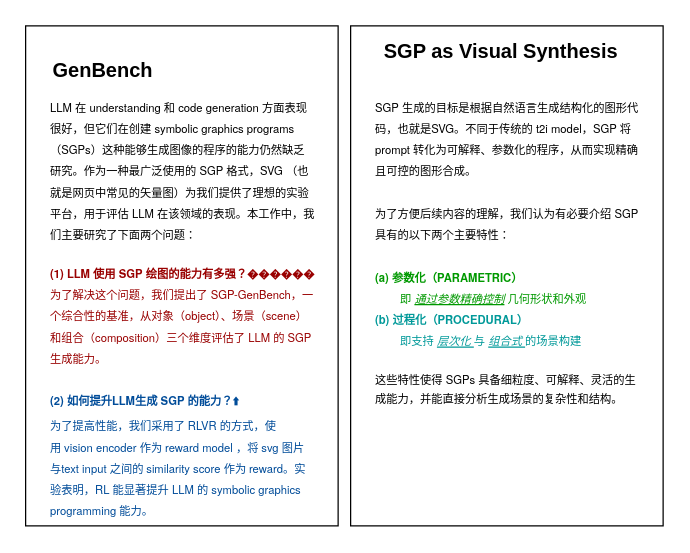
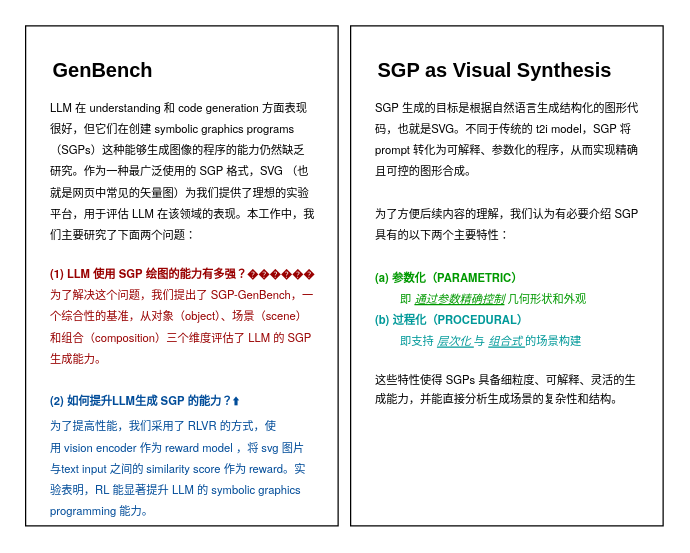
node "SGP as Visual Synthesis": moved (513, 51) -> (507, 69)
